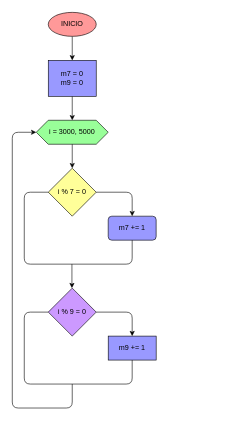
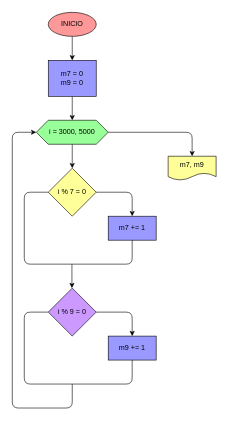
edge "i = 3000, 5000" -> "m7, m9": added
node "m7, m9": added
node "m7 += 1": shape rounded rectangle -> rectangle
